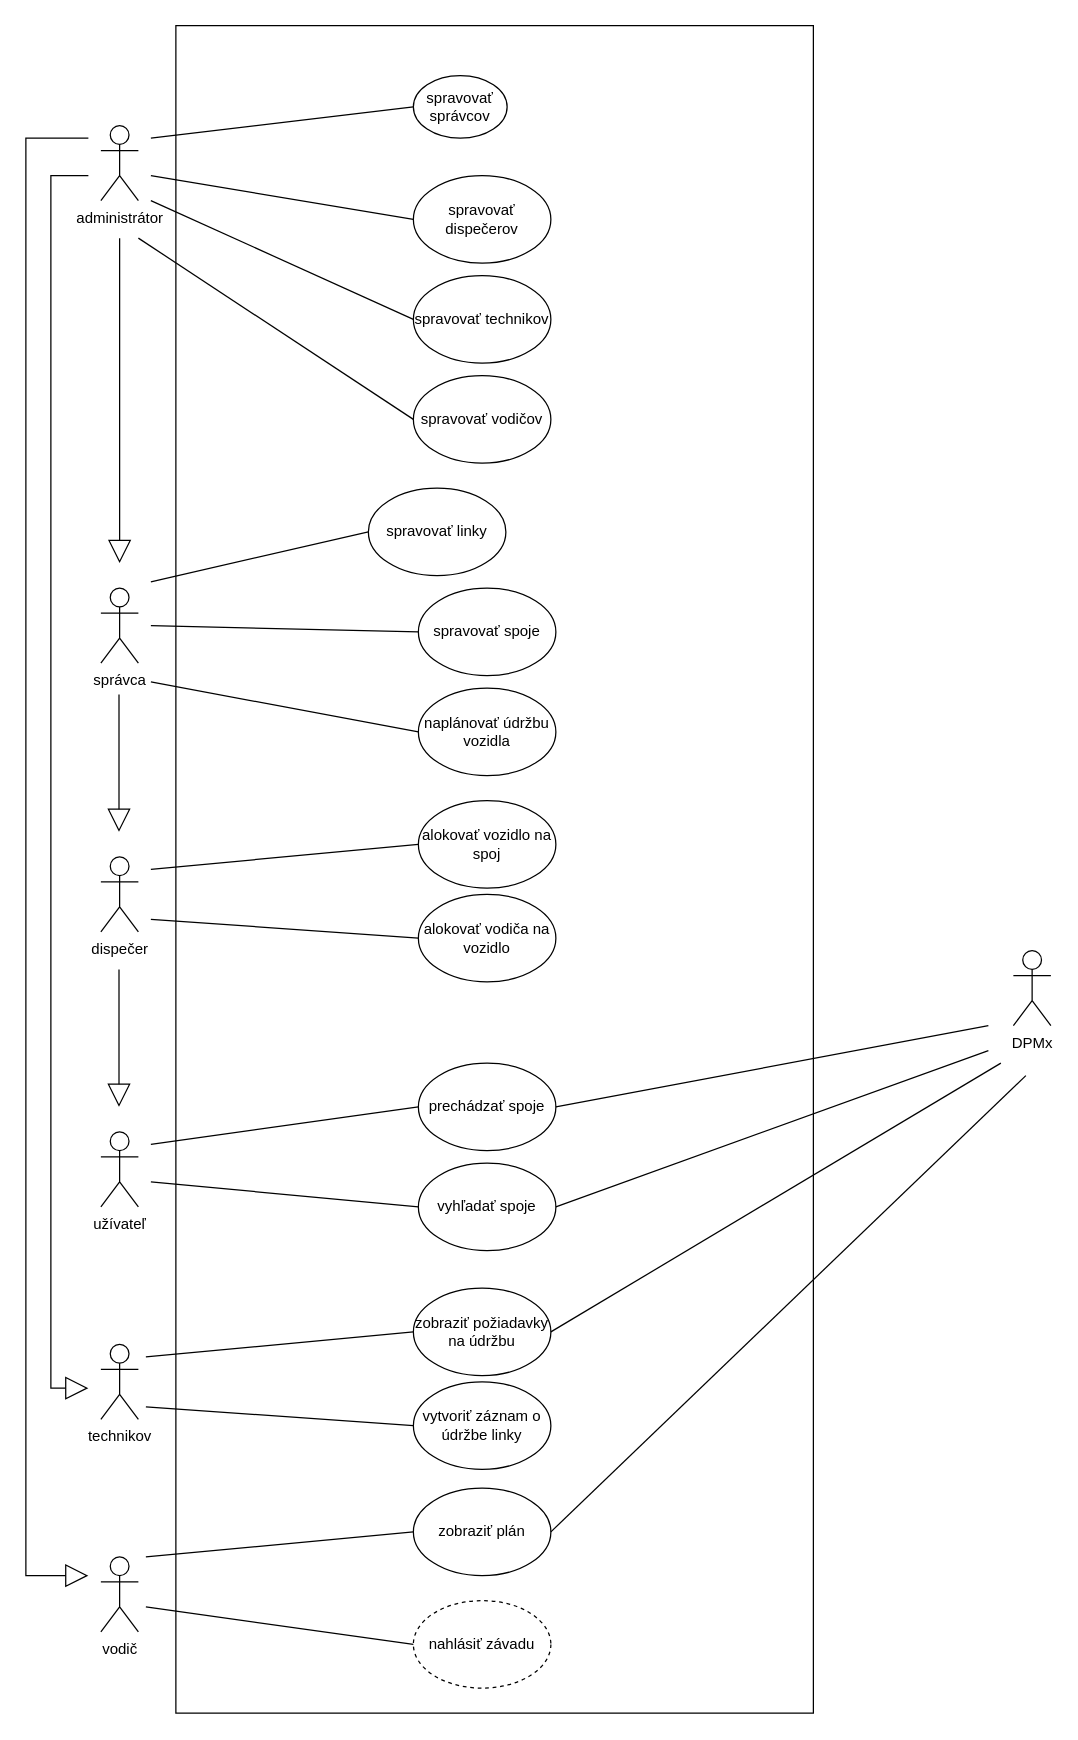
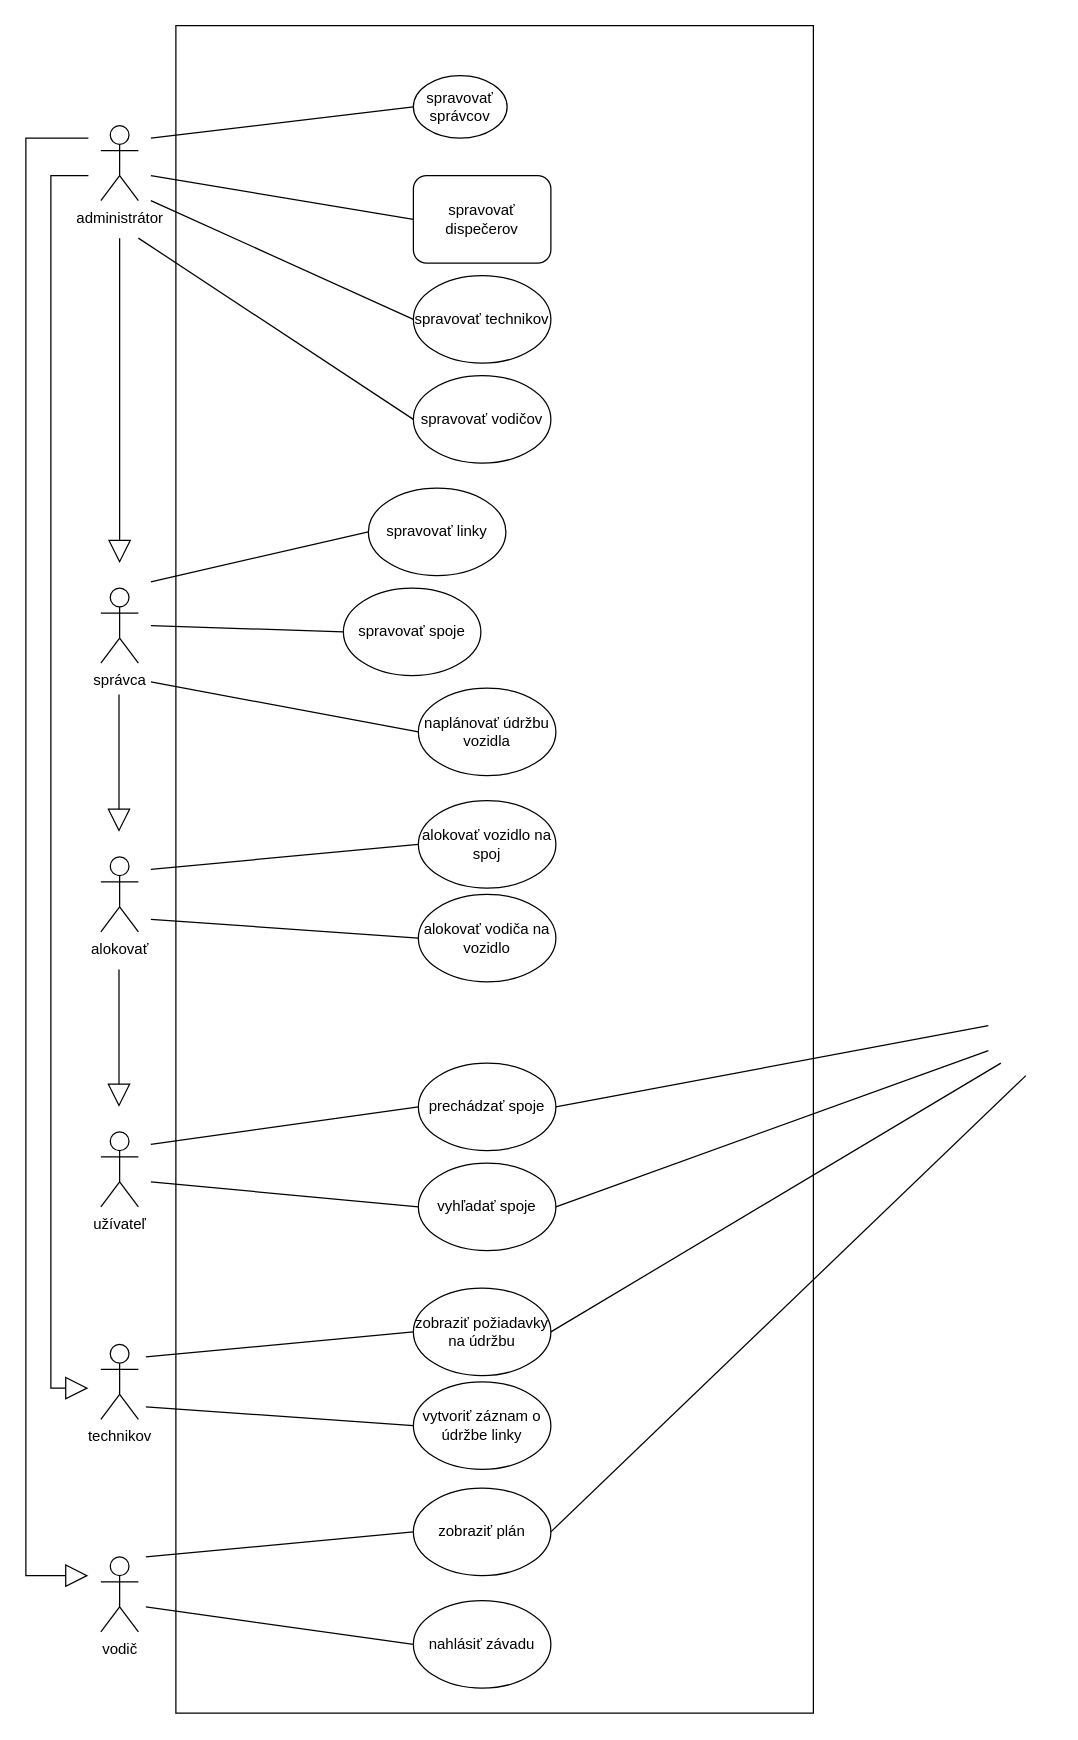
node "spravovať dispečerov": shape ellipse -> rounded rectangle
node "spravovať spoje": moved (487, 632) -> (412, 632)
node "dispečer": label "dispečer" -> "alokovať"
node "DPMx": removed
node "nahlásiť závadu": style dashed -> solid
